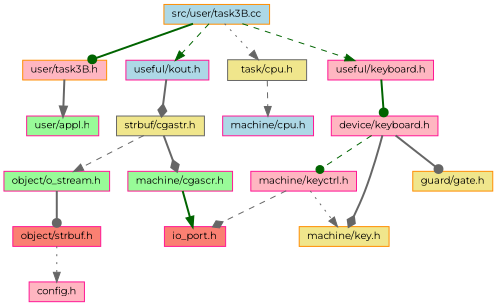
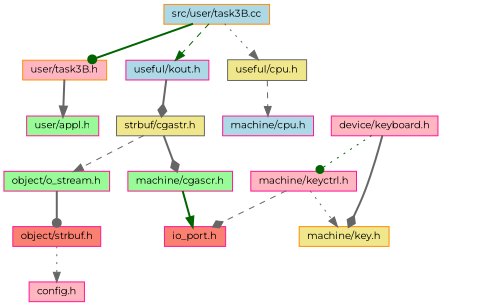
node "task/cpu.h": label "task/cpu.h" -> "useful/cpu.h"
node "useful/keyboard.h": removed
edge "device/keyboard.h" -> "machine/keyctrl.h": style dashed -> dotted
node "guard/gate.h": removed
